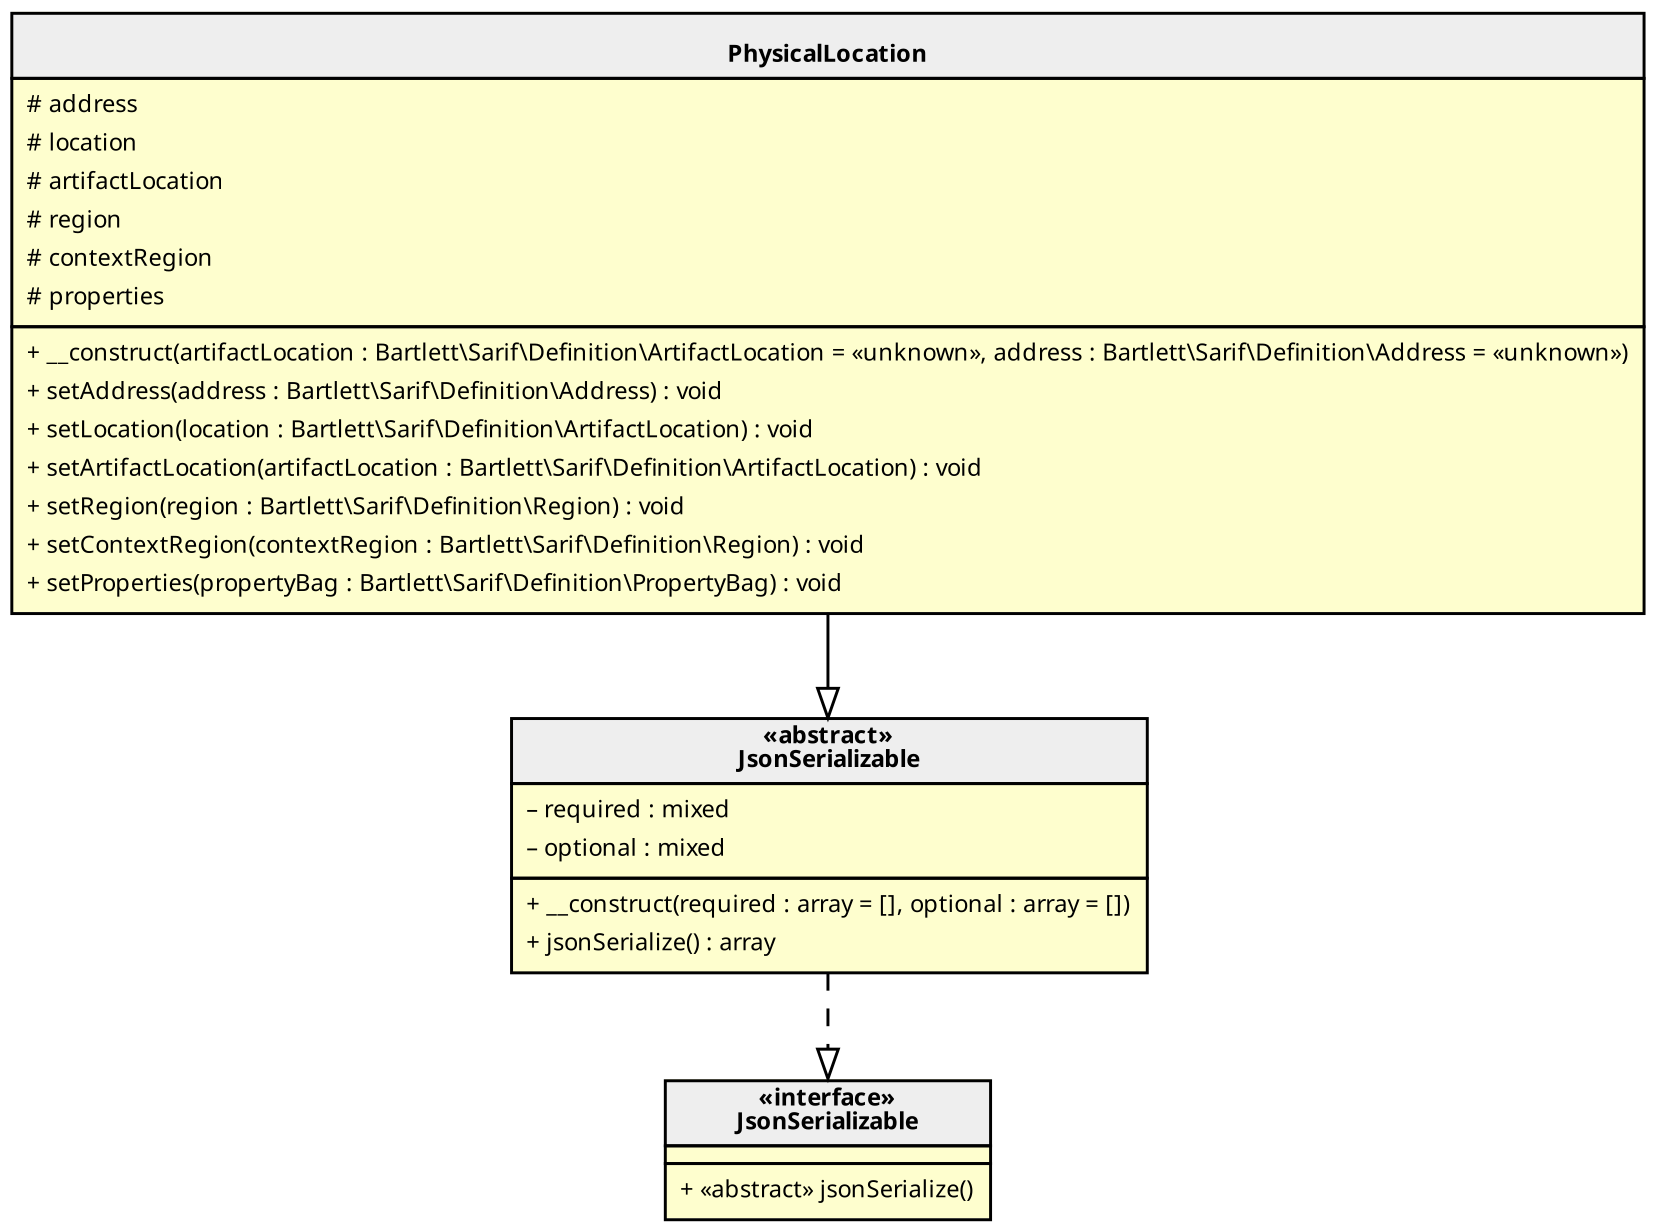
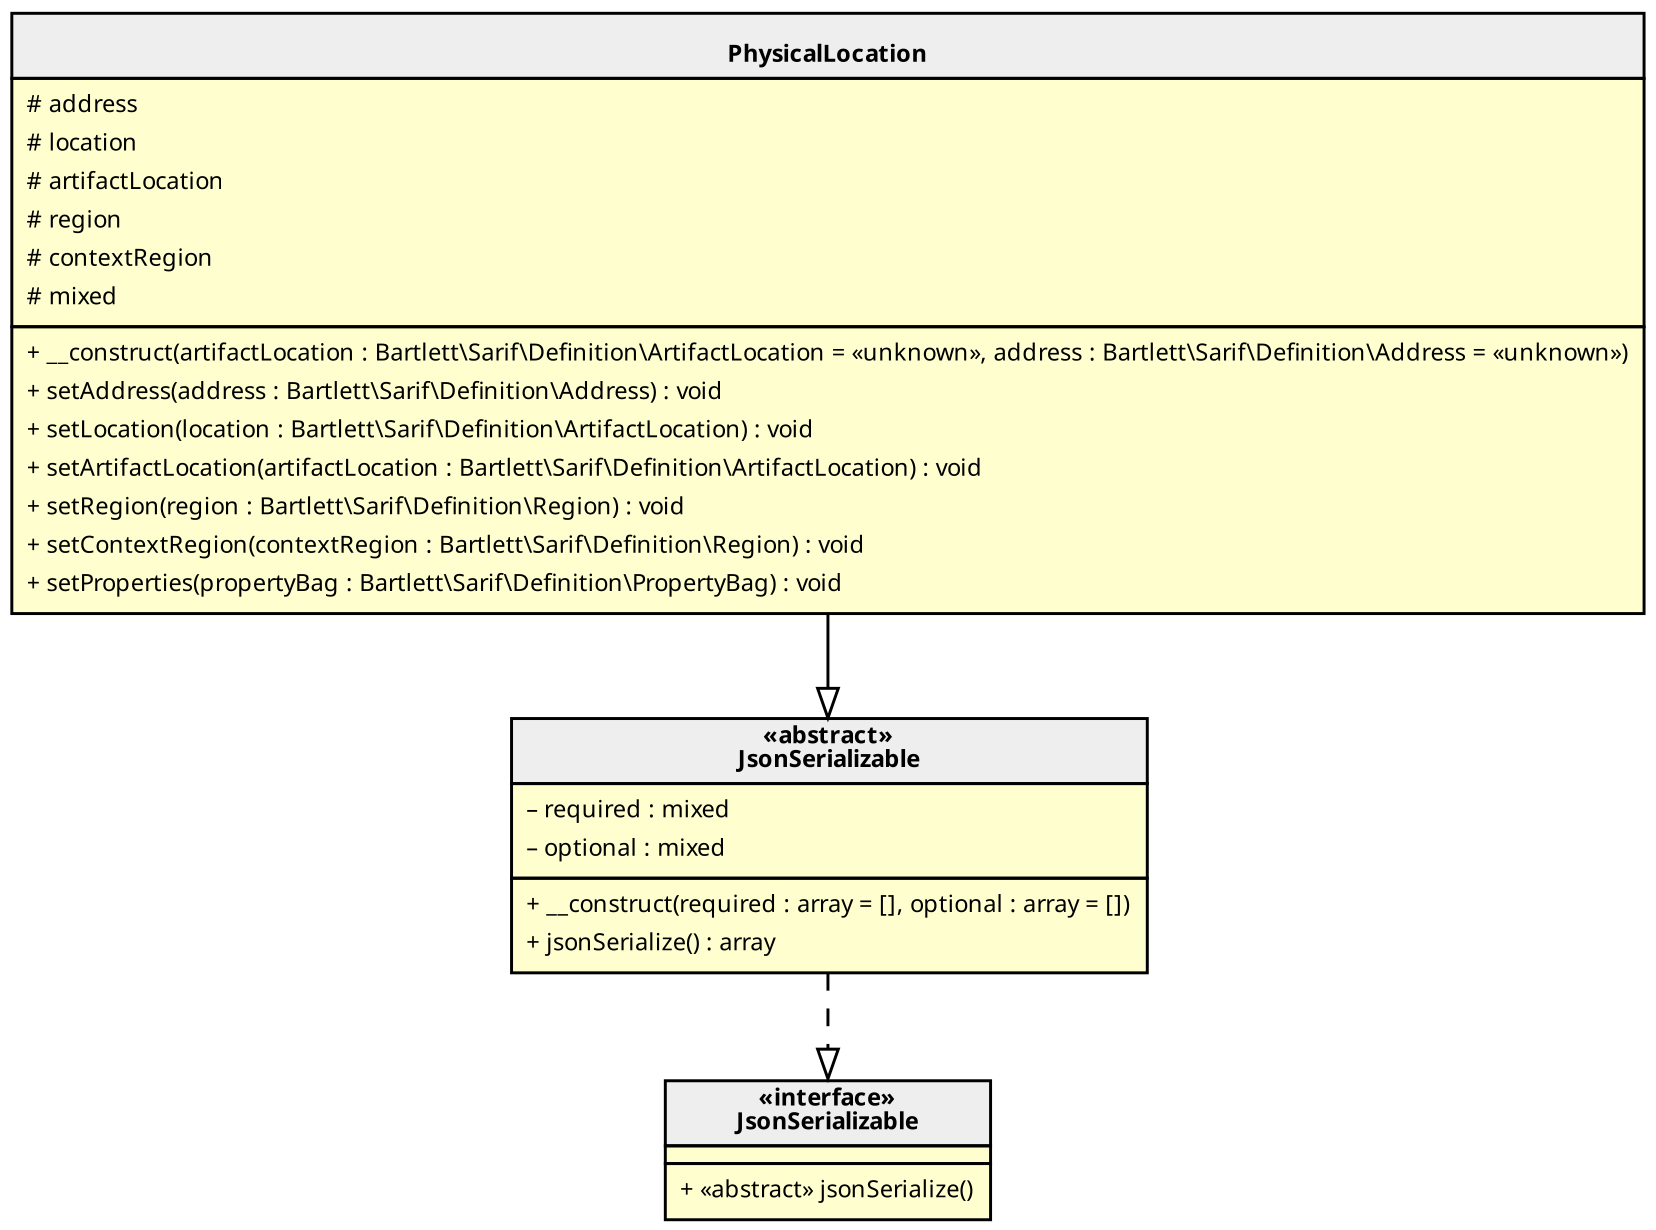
node "PhysicalLocation": text "# properties" -> "# mixed"
